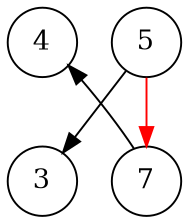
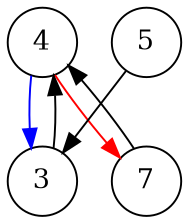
edge "4" -> "3": added
edge "5" -> "7": now "4" -> "7"
edge "3" -> "4": added
